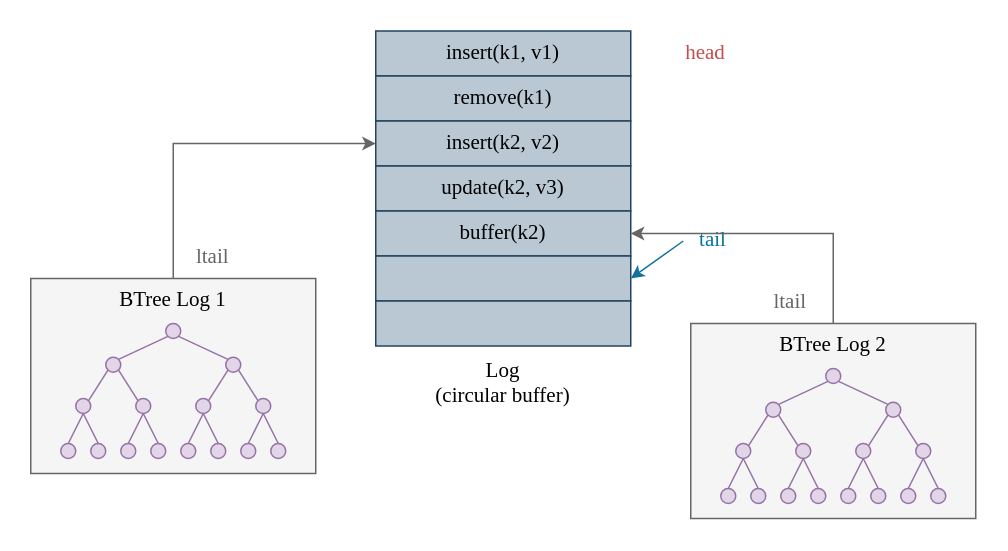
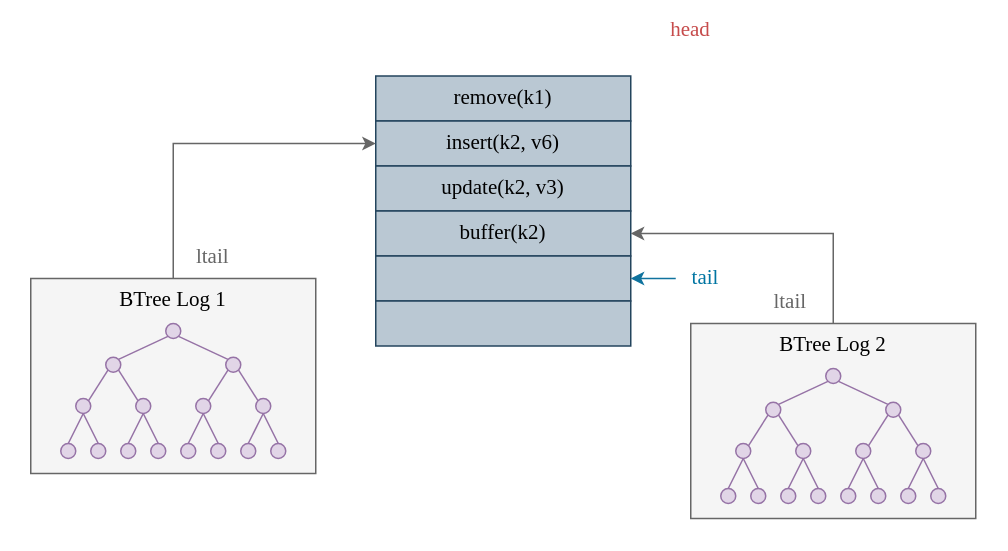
node "insert(k1, v1)": removed
node "head": moved (706, 53) -> (691, 31)
node "insert(k2, v2)": label "insert(k2, v2)" -> "insert(k2, v6)"
node "tail": moved (713, 241) -> (706, 278)
node "Log (circular buffer)": removed
